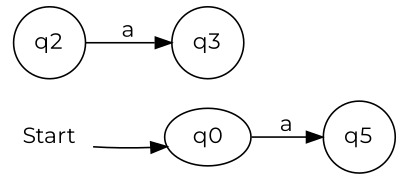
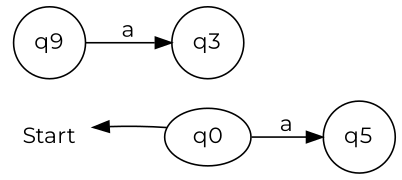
node "q2": label "q2" -> "q9"
edge "Start" -> "q0": reversed
